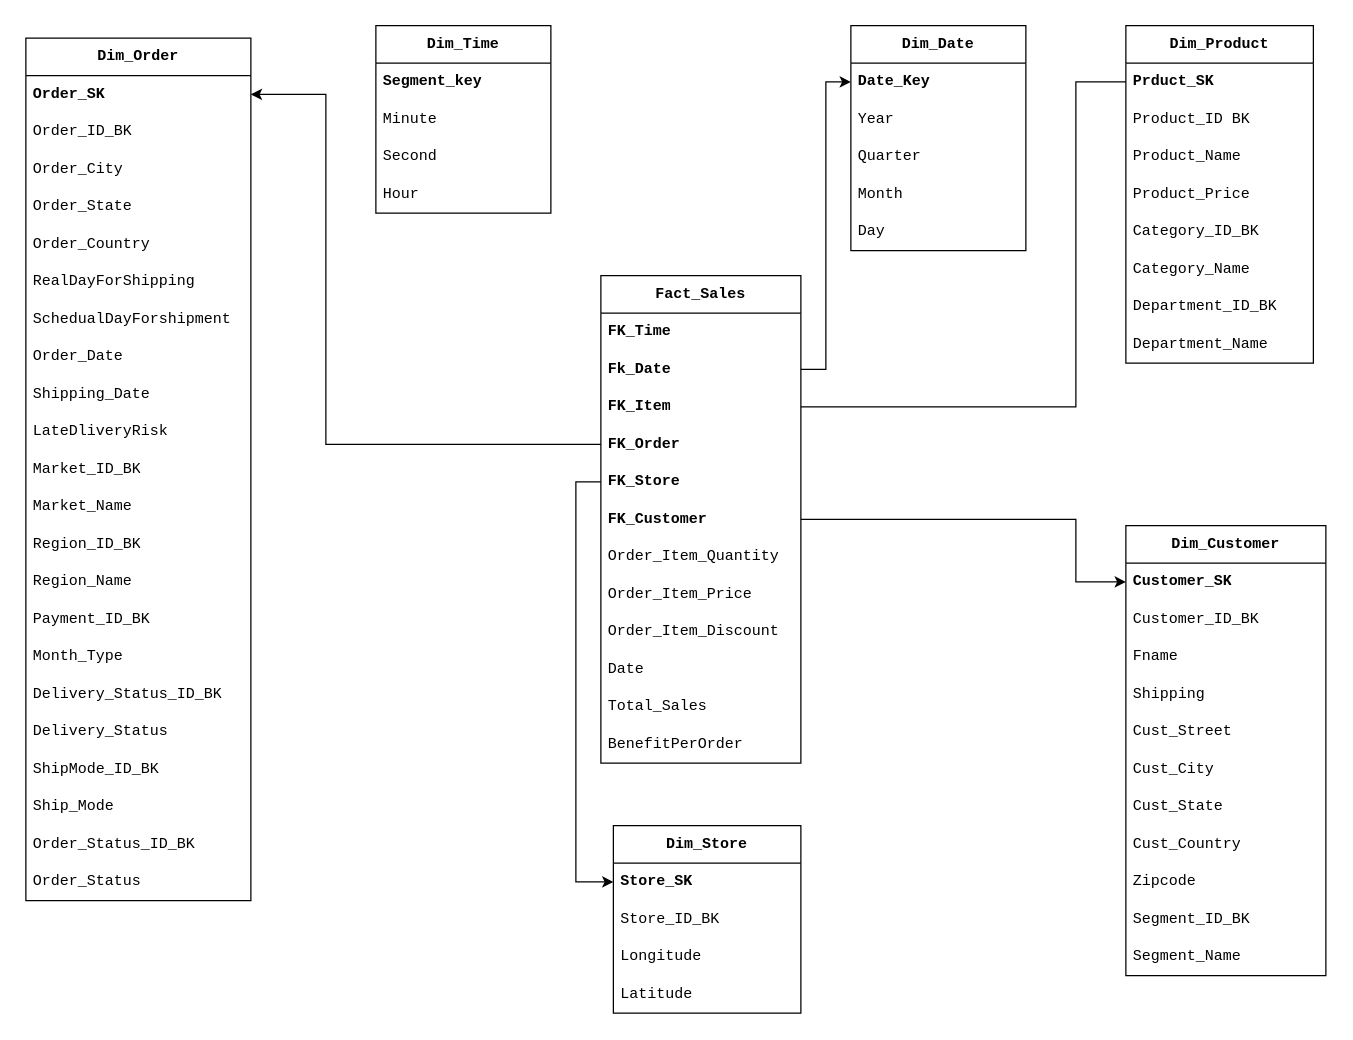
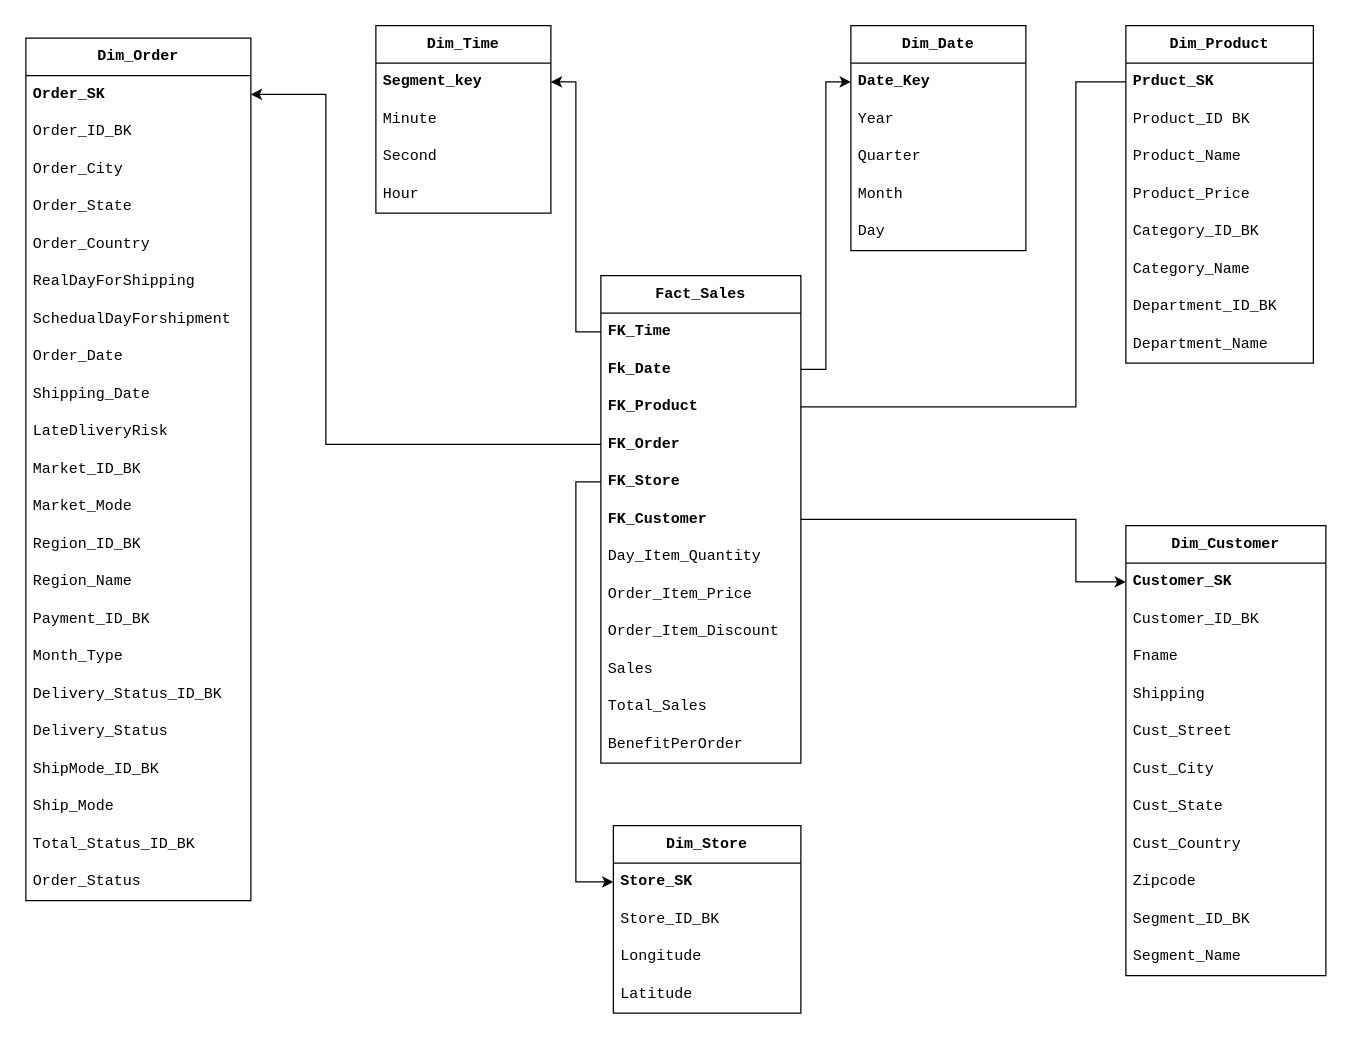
edge "FK_Time" -> "Segment_key": added
node "FK_Item": label "FK_Item" -> "FK_Product"
node "Market_Name": label "Market_Name" -> "Market_Mode"
node "Order_Item_Quantity": label "Order_Item_Quantity" -> "Day_Item_Quantity"
node "Date": label "Date" -> "Sales"
node "Order_Status_ID_BK": label "Order_Status_ID_BK" -> "Total_Status_ID_BK"
